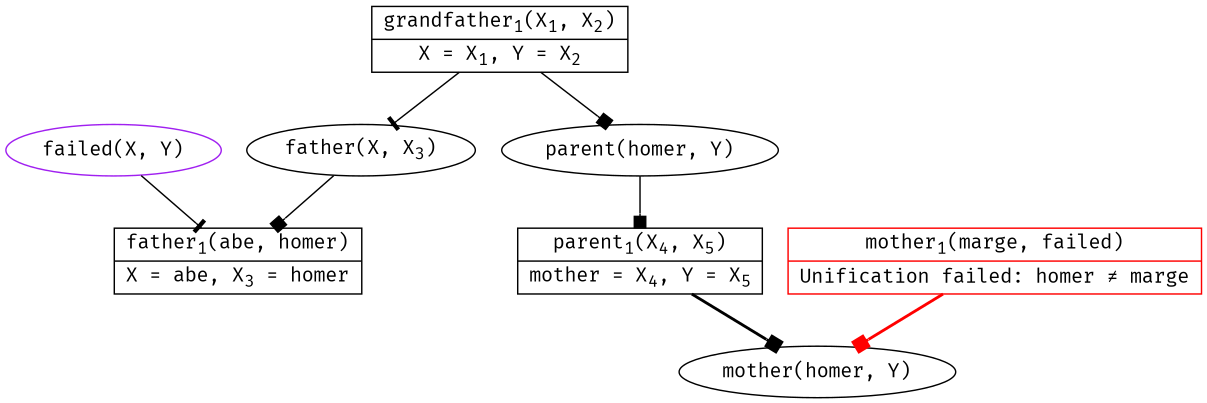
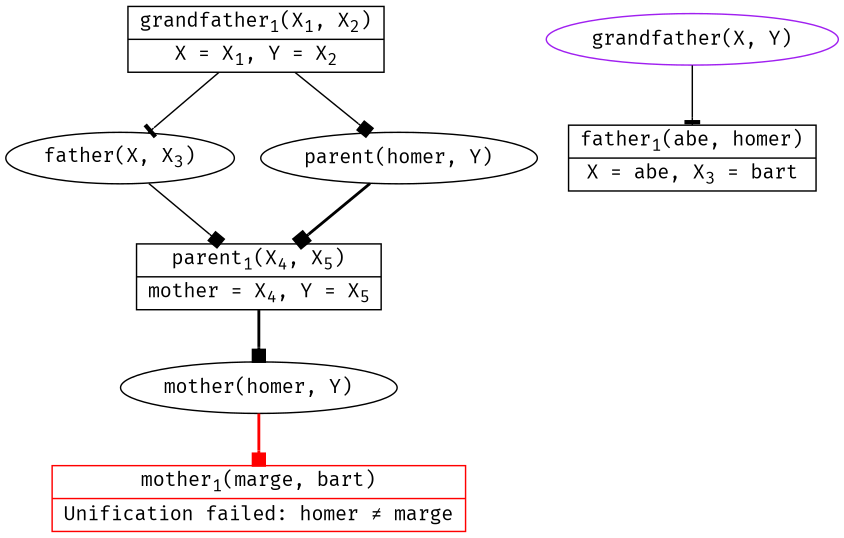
node "failed(X, Y)": label "failed(X, Y)" -> "grandfather(X, Y)"
edge "parent(homer, Y)" -> "parent": style solid -> bold
edge "father(X, X" -> "father": now "father(X, X" -> "parent"
node "mother": text "(marge, failed)" -> "(marge, bart)"
node "father": text "= homer" -> "= bart"
edge "mother" -> "mother(homer, Y)": reversed
